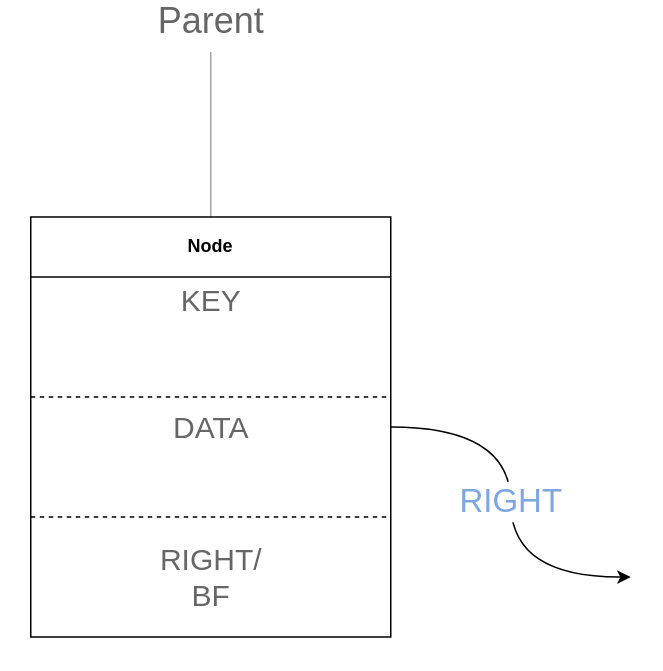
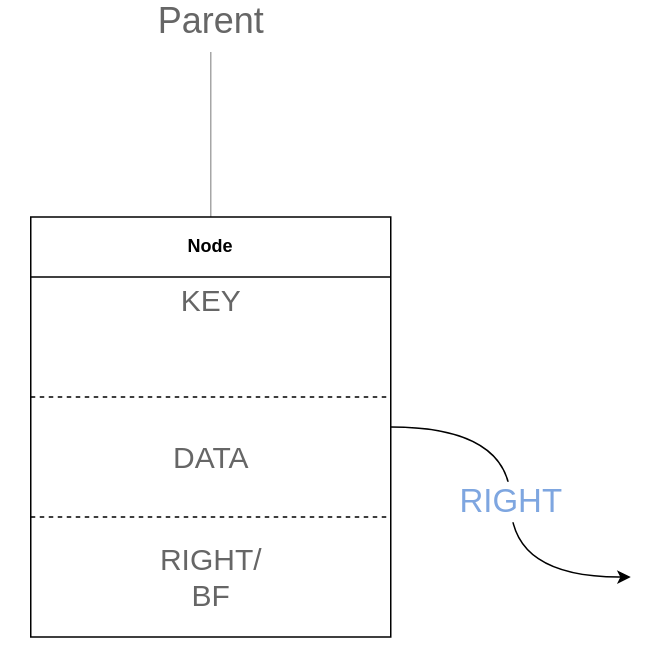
node "DATA": moved (211, 427) -> (211, 457)
